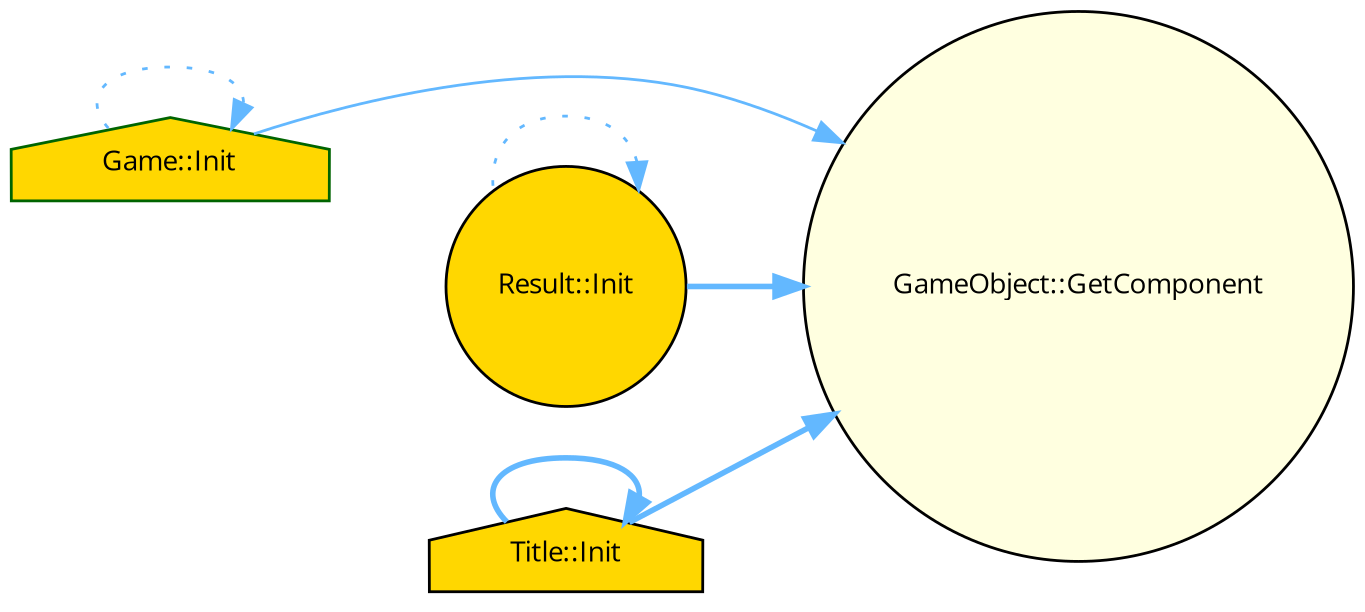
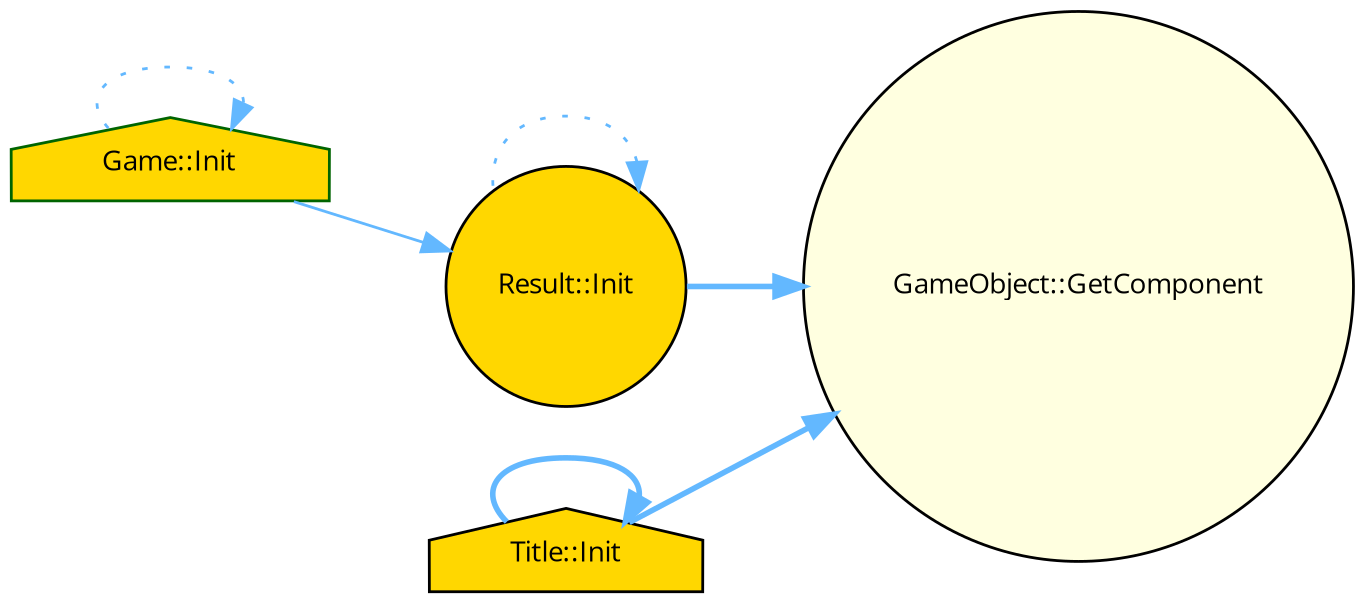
edge "Game::Init" -> "GameObject::GetComponent": now "Game::Init" -> "Result::Init"
